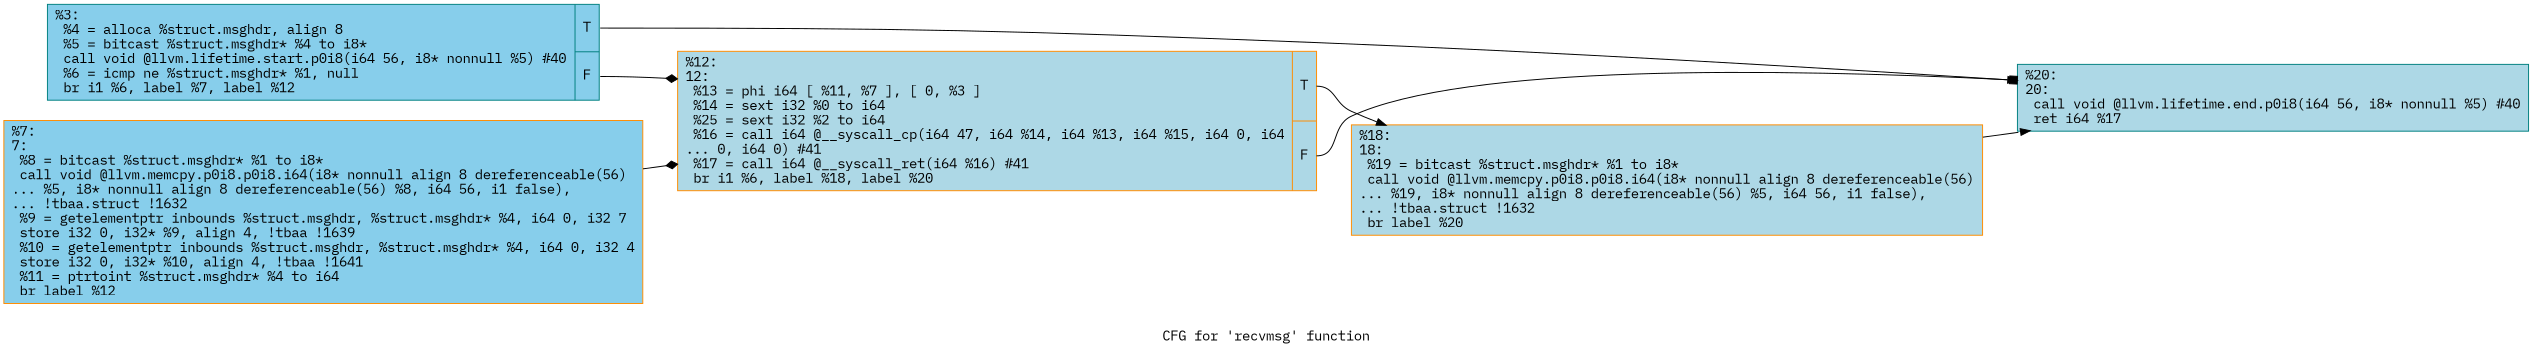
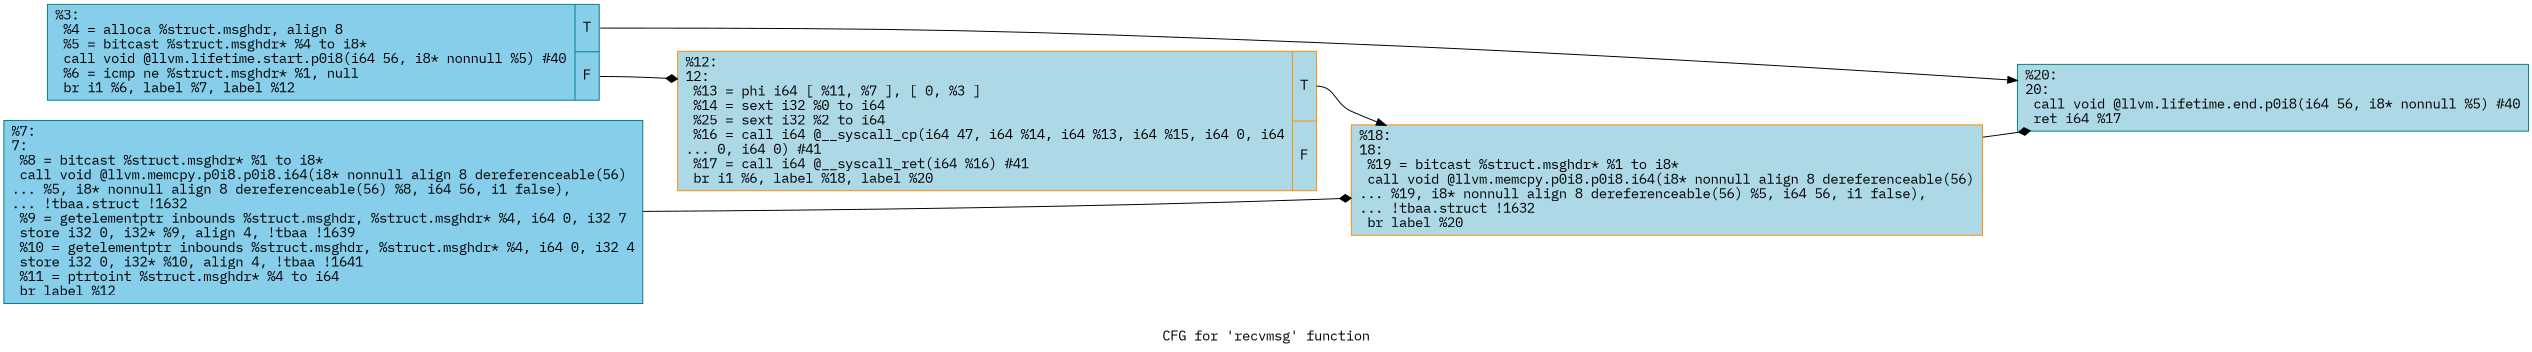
edge "%12:" -> "%20:": removed
edge "%18:" -> "%20:": arrowhead normal -> diamond
edge "%7:" -> "%12:": now "%7:" -> "%18:"
node "%7:": color darkorange -> teal
